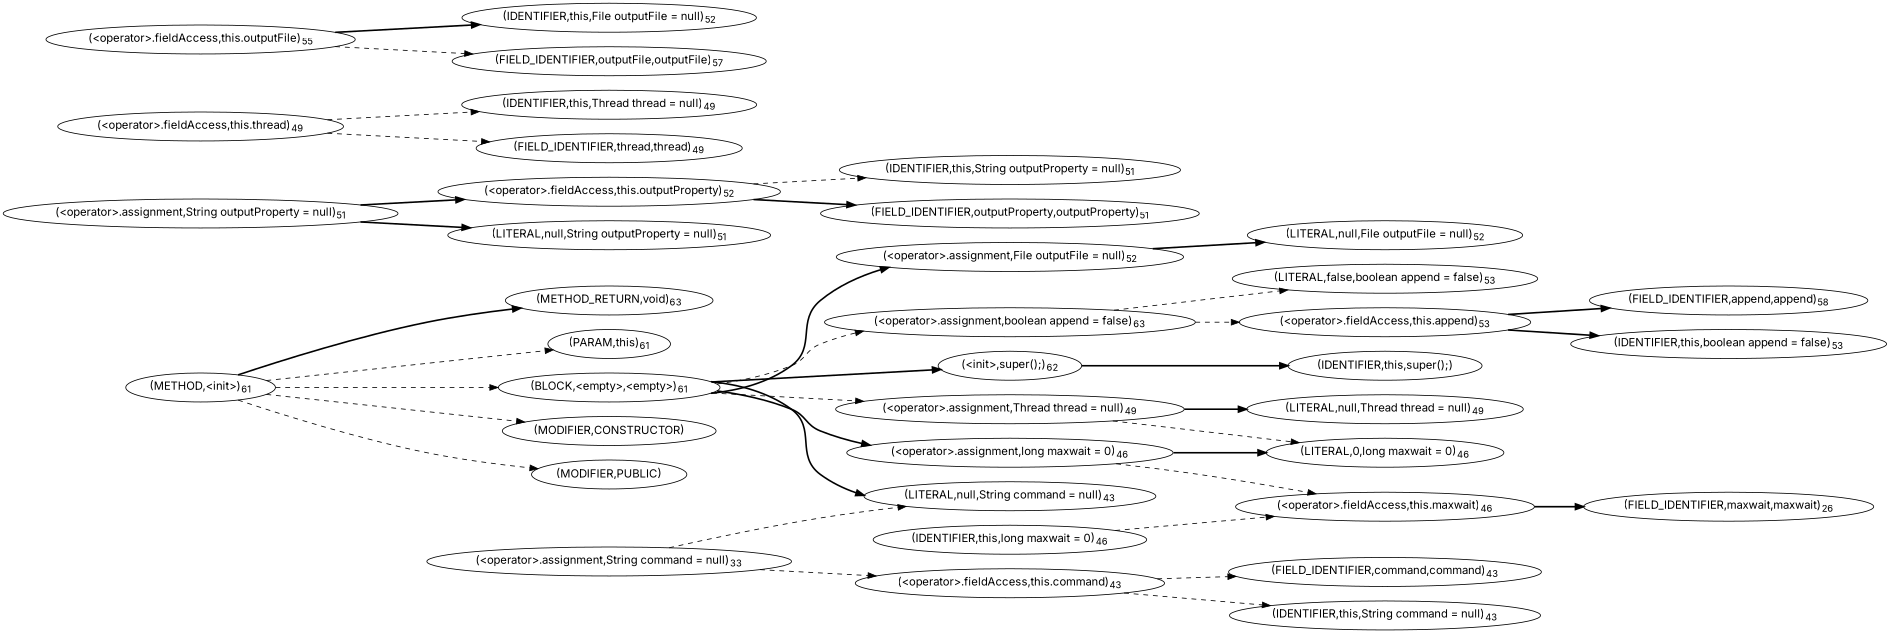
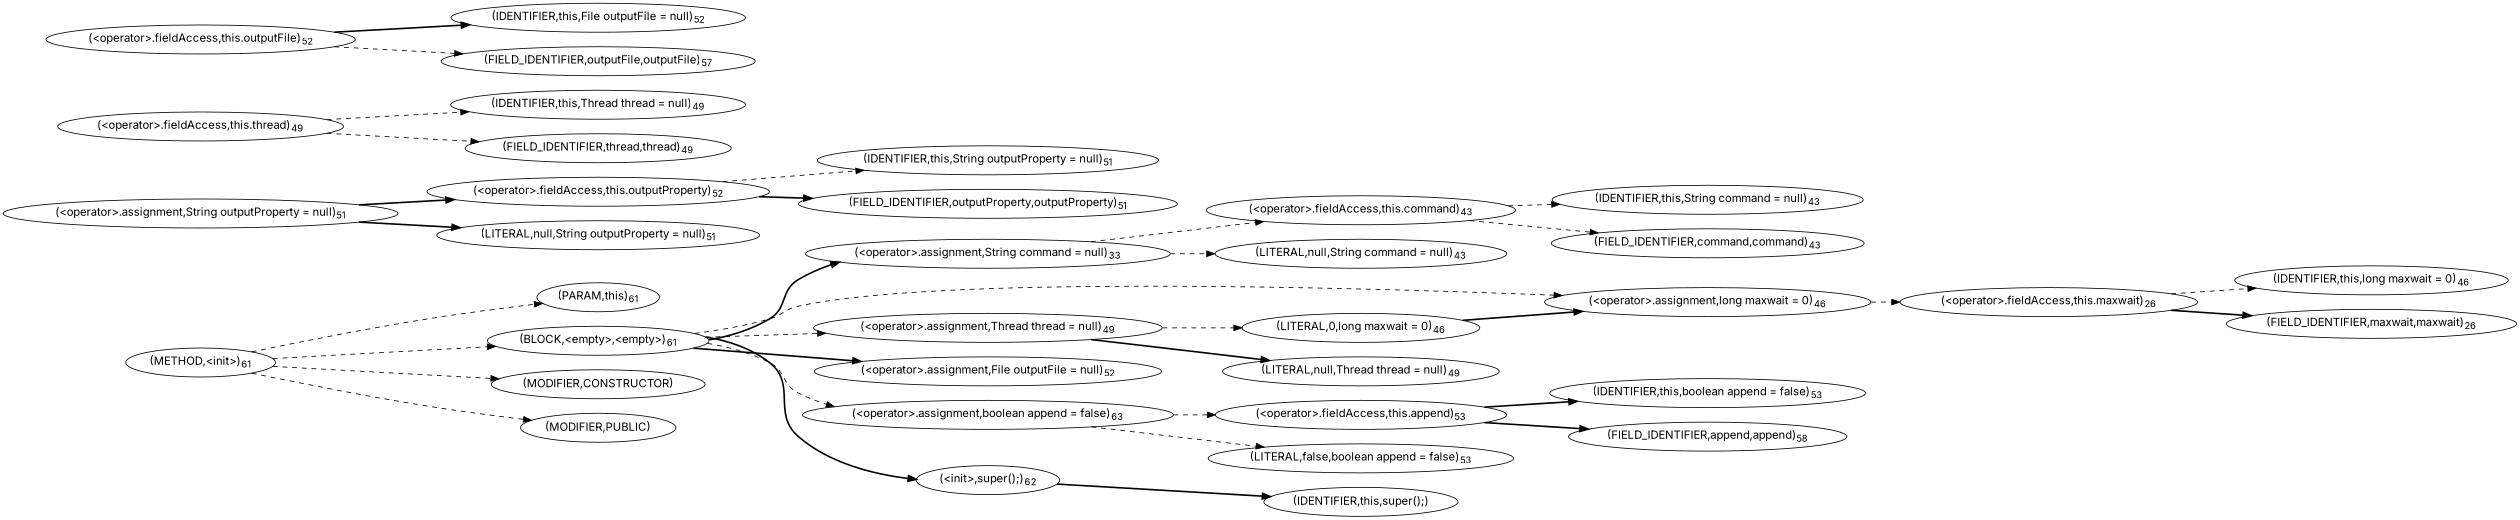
node "(<operator>.fieldAccess,this.outputFile)": text "55" -> "52"
node "(LITERAL,null,File outputFile = null)": removed
node "(METHOD_RETURN,void)": removed
edge "(BLOCK,<empty>,<empty>)" -> "(<operator>.assignment,long maxwait = 0)": style bold -> dashed
edge "(BLOCK,<empty>,<empty>)" -> "(LITERAL,null,String command = null)": now "(BLOCK,<empty>,<empty>)" -> "(<operator>.assignment,String command = null)"
edge "(<operator>.assignment,long maxwait = 0)" -> "(LITERAL,0,long maxwait = 0)": reversed
node "(<operator>.fieldAccess,this.maxwait)": text "46" -> "26"
edge "(IDENTIFIER,this,long maxwait = 0)" -> "(<operator>.fieldAccess,this.maxwait)": reversed
